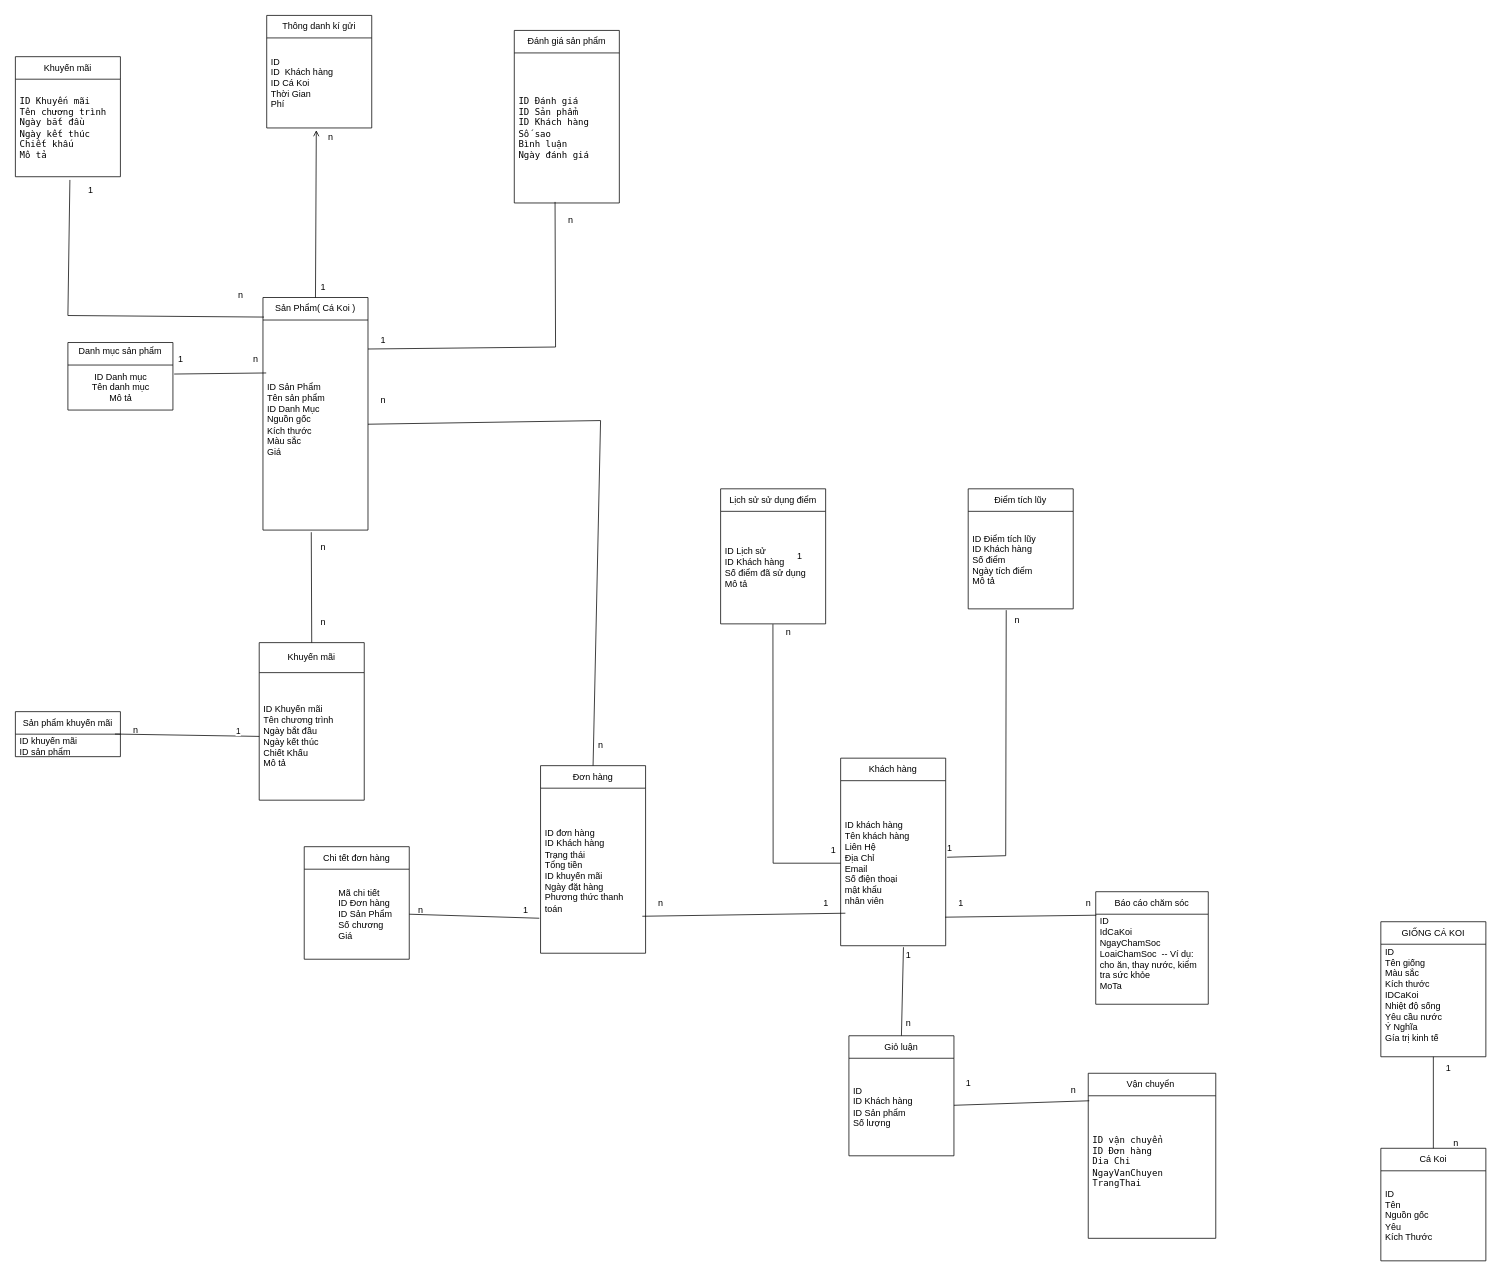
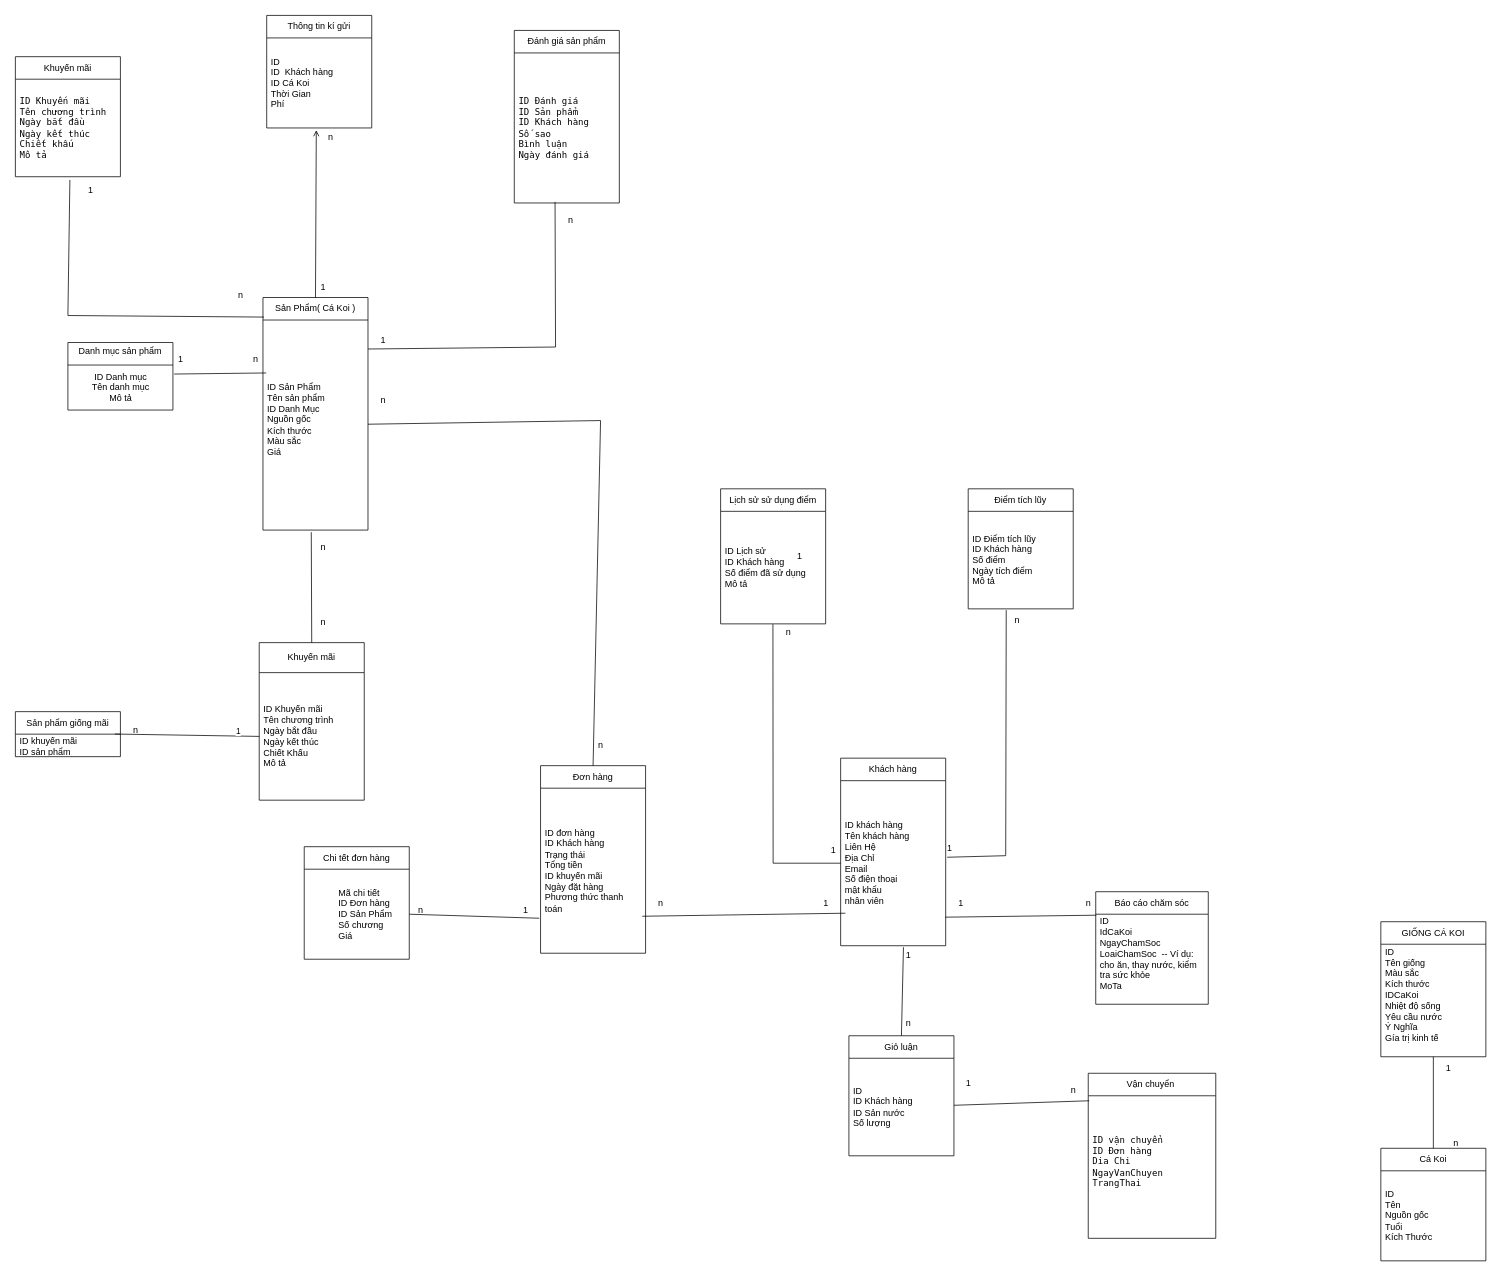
node "Thông danh kí gửi": label "Thông danh kí gửi" -> "Thông tin kí gửi"
node "Sản phẩm khuyến mãi": label "Sản phẩm khuyến mãi" -> "Sản phẩm giống mãi"
node "ID ID Khách hàng ID Sản phẩm Số lượng": label "ID ID Khách hàng ID Sản phẩm Số lượng" -> "ID ID Khách hàng ID Sản nước Số lượng"
node "ID Tên Nguồn gốc Yêu Kích Thước": label "ID Tên Nguồn gốc Yêu Kích Thước" -> "ID Tên Nguồn gốc Tuổi Kích Thước"
